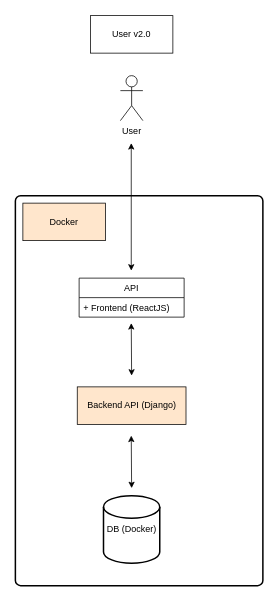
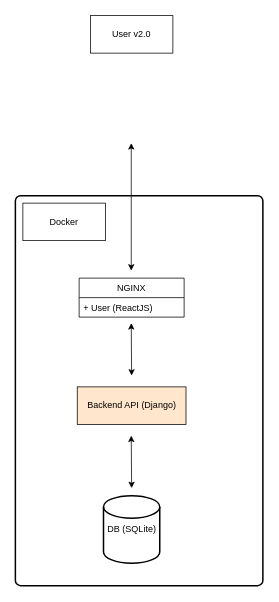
node "User": removed
node "Docker": fillcolor #ffe6cc -> #ffffff
node "API": label "API" -> "NGINX"
node "+ Frontend (ReactJS)": label "+ Frontend (ReactJS)" -> "+ User (ReactJS)"
node "DB (Docker)": label "DB (Docker)" -> "DB (SQLite)"
